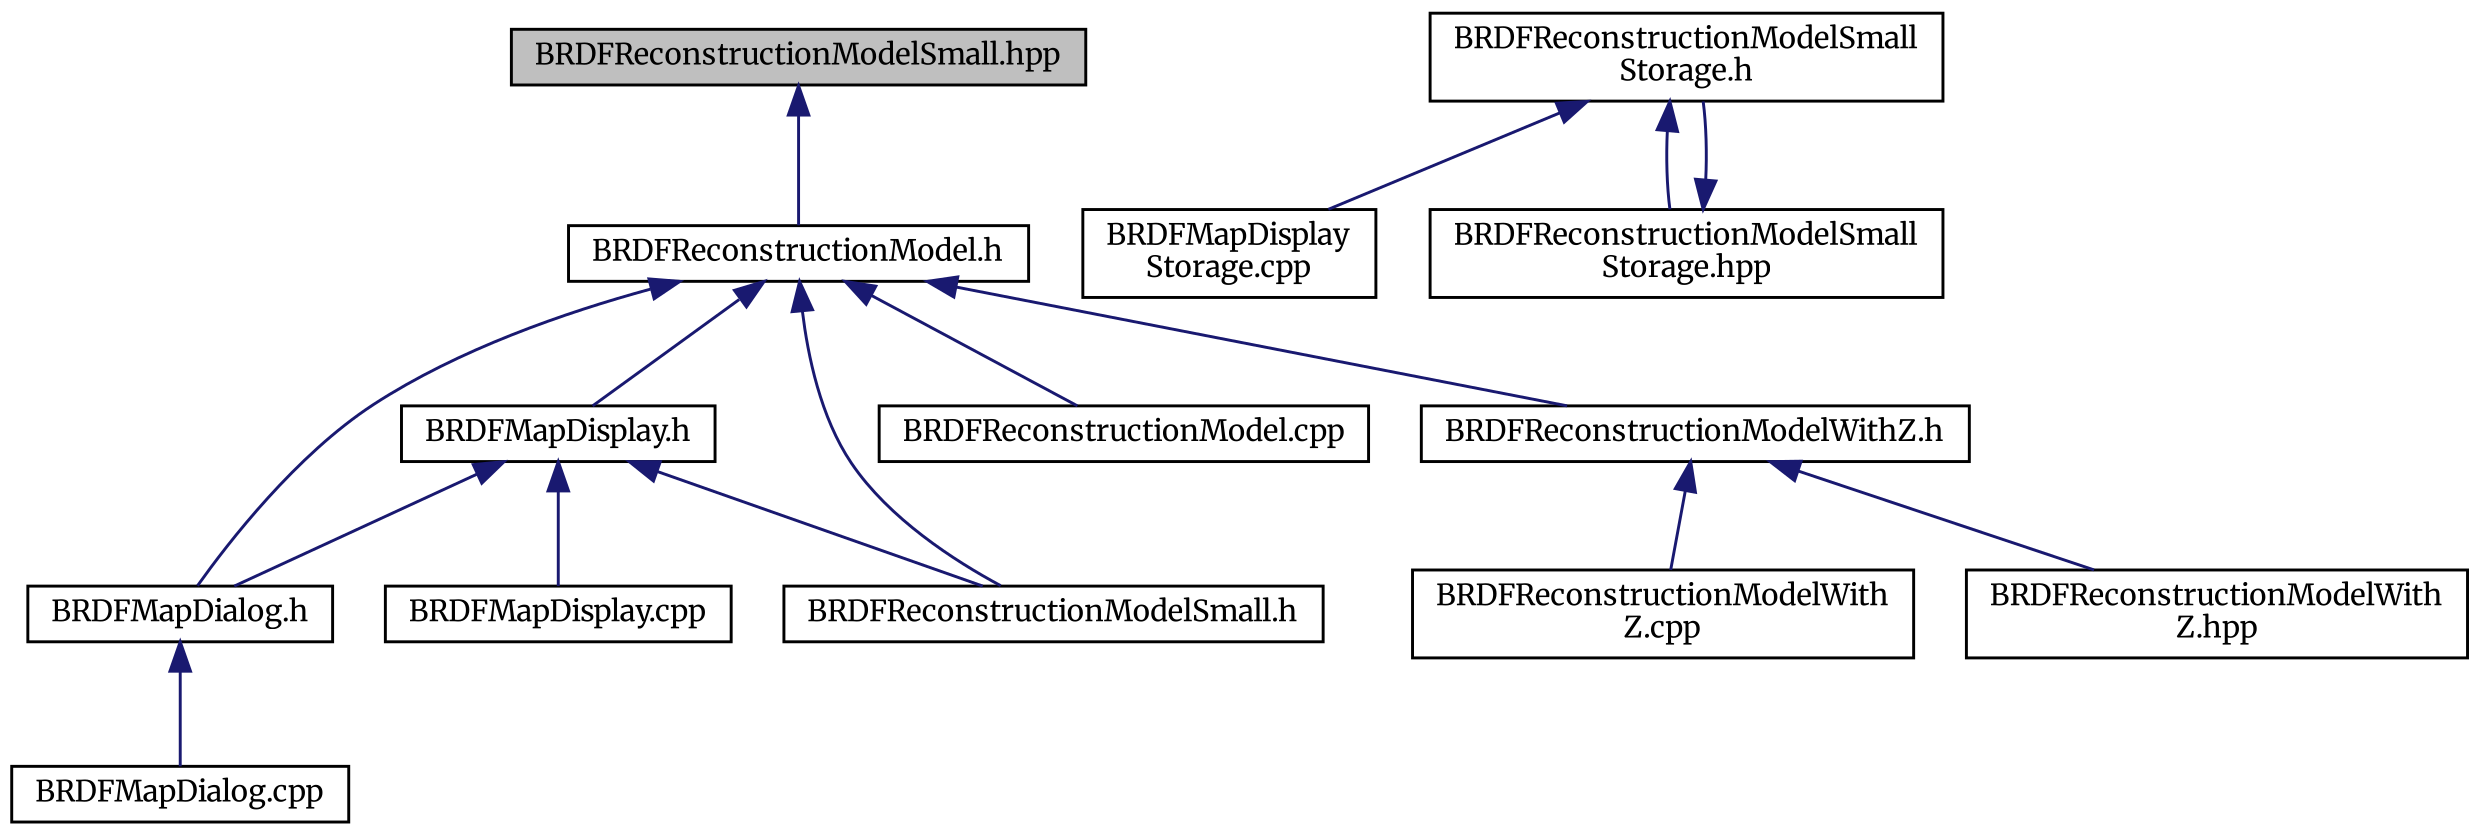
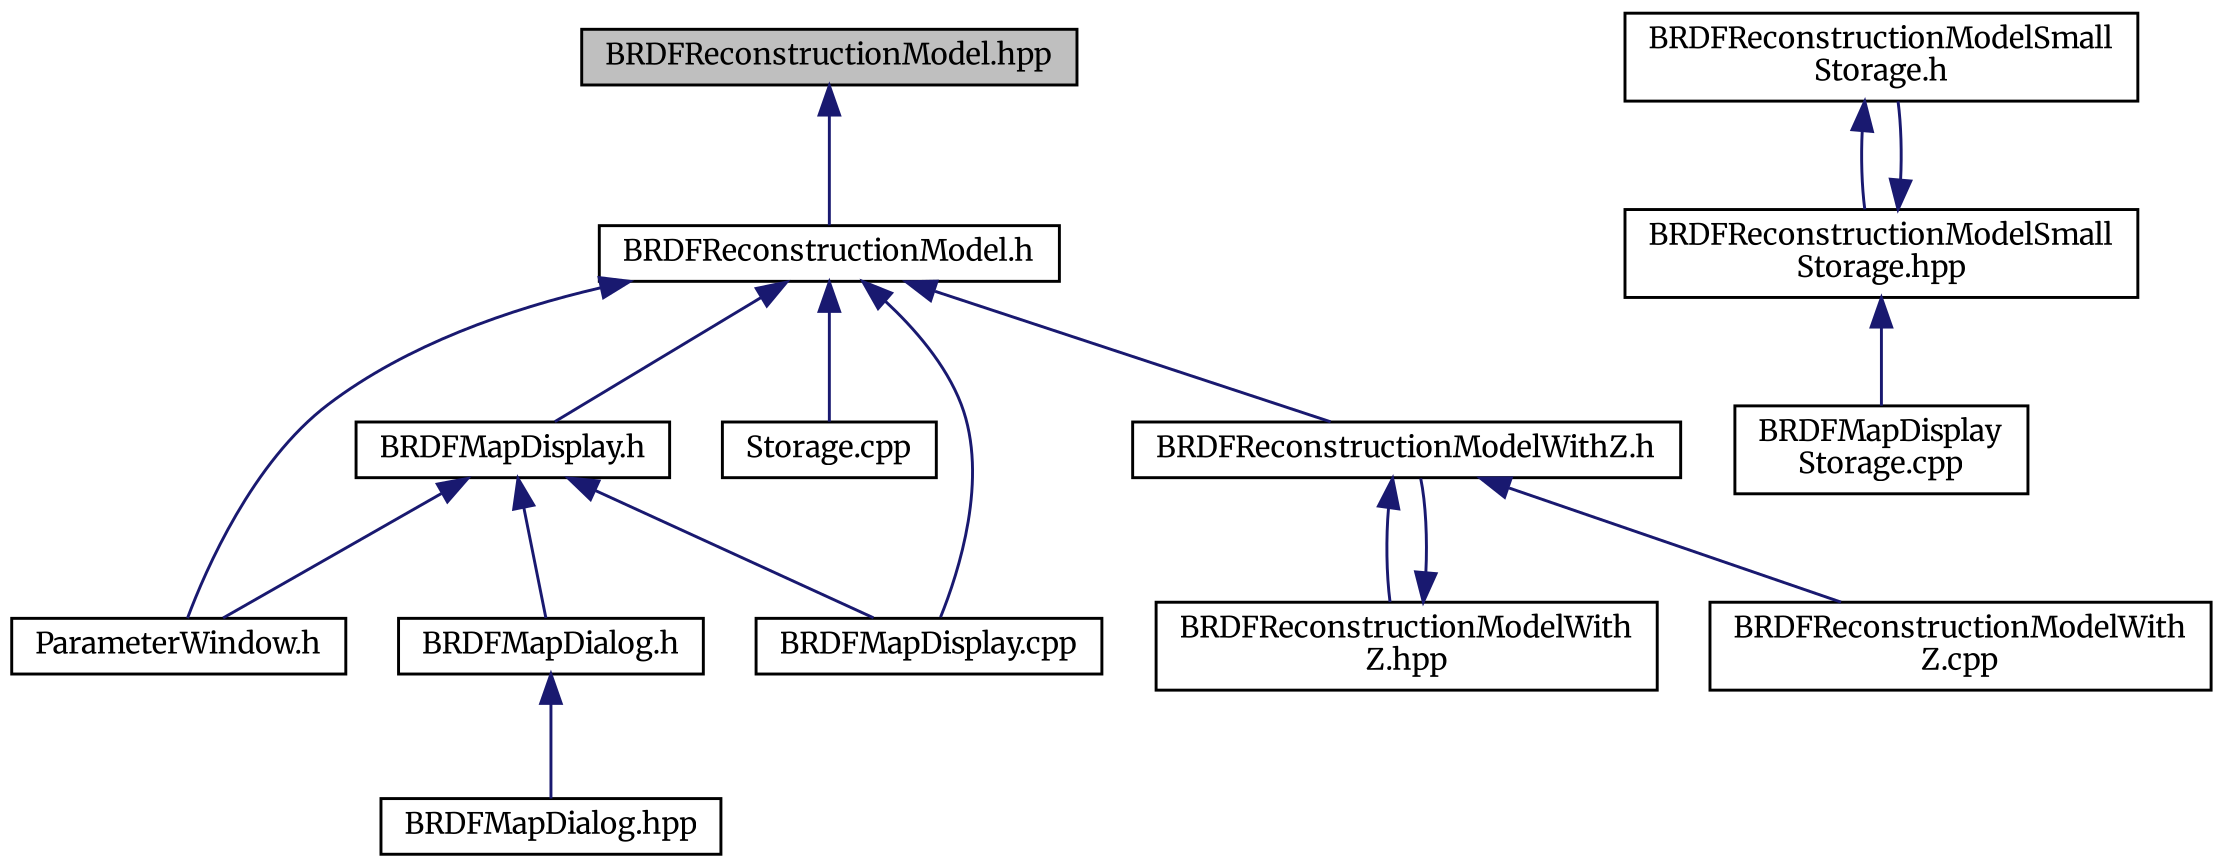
node "BRDFReconstructionModelSmall.hpp": label "BRDFReconstructionModelSmall.hpp" -> "BRDFReconstructionModel.hpp"
edge "BRDFMapDisplay Storage.cpp" -> "BRDFReconstructionModelSmall Storage.h": now "BRDFMapDisplay Storage.cpp" -> "BRDFReconstructionModelSmall Storage.hpp"
edge "BRDFMapDialog.h" -> "BRDFReconstructionModel.h": now "BRDFMapDisplay.cpp" -> "BRDFReconstructionModel.h"
node "BRDFReconstructionModel.cpp": label "BRDFReconstructionModel.cpp" -> "Storage.cpp"
edge "BRDFReconstructionModelWithZ.h" -> "BRDFReconstructionModelWith Z.hpp": added
node "BRDFReconstructionModelSmall.h": label "BRDFReconstructionModelSmall.h" -> "ParameterWindow.h"
node "BRDFMapDialog.cpp": label "BRDFMapDialog.cpp" -> "BRDFMapDialog.hpp"
